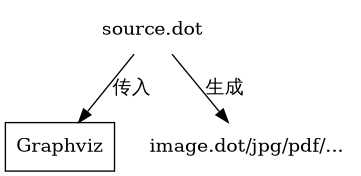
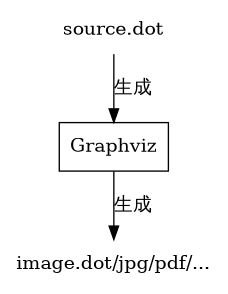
edge "source.dot" -> "image.dot/jpg/pdf/...": now "Graphviz" -> "image.dot/jpg/pdf/..."
edge "source.dot" -> "Graphviz": label "传入" -> "生成"
